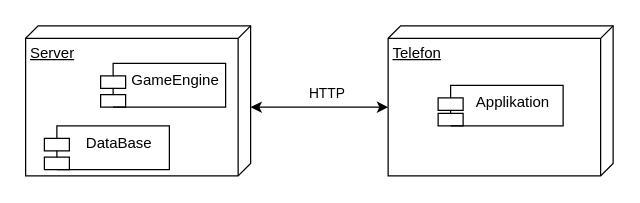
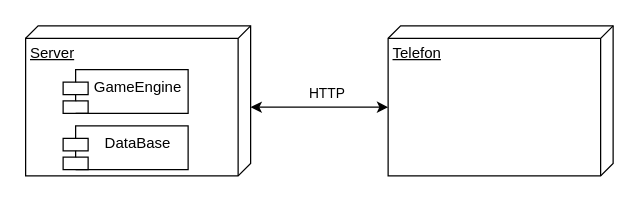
node "GameEngine": moved (163, 85) -> (126, 91)
node "Applikation": removed
node "DataBase": moved (107, 148) -> (126, 148)
